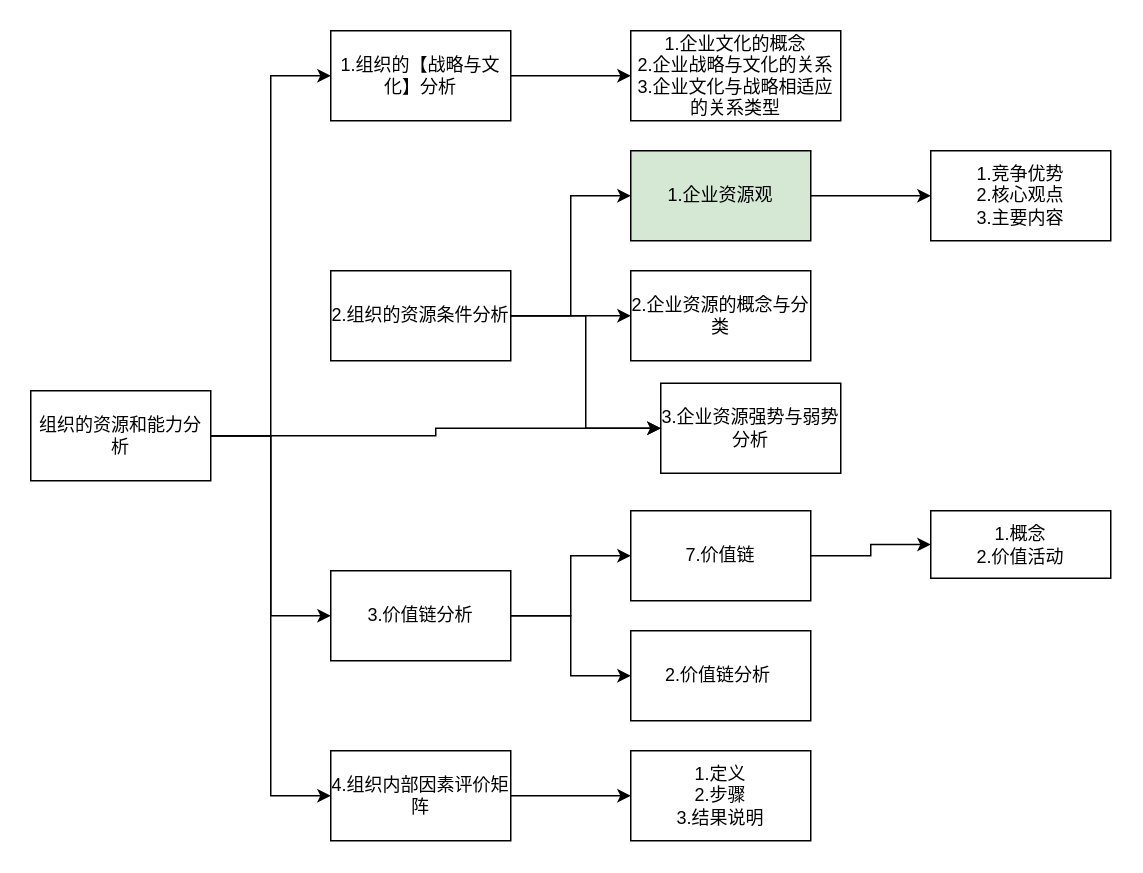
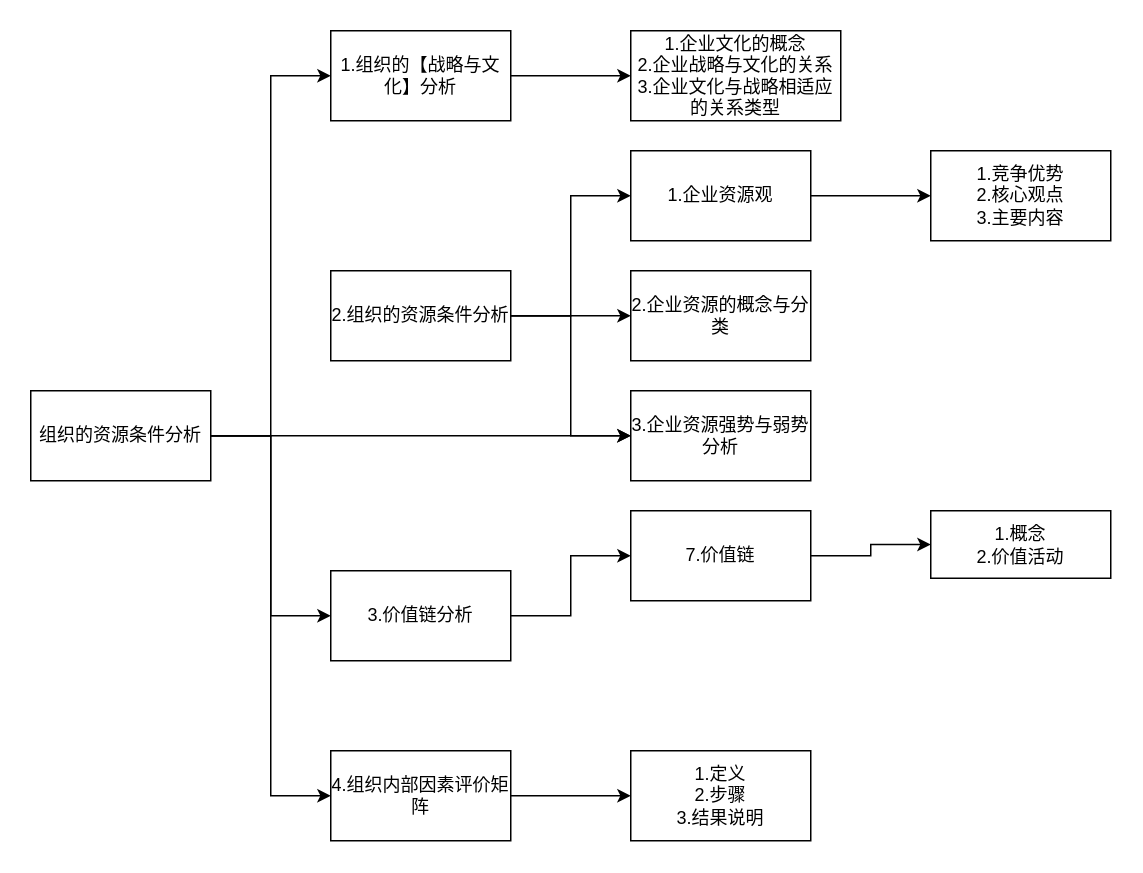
node "1.企业资源观": fillcolor #d5e8d4 -> #ffffff
node "3.企业资源强势与弱势分析": moved (751, 428) -> (721, 436)
node "组织的资源和能力分析": label "组织的资源和能力分析" -> "组织的资源条件分析"
edge "3.价值链分析" -> "2.价值链分析": removed
node "2.价值链分析": removed
